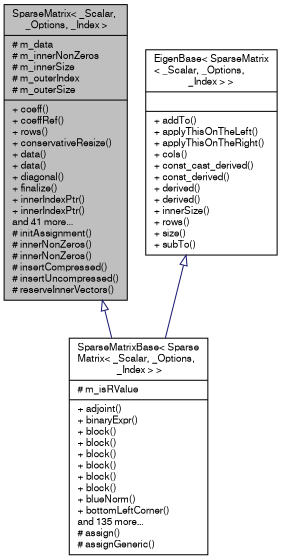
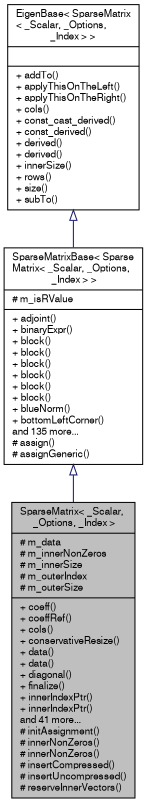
node "SparseMatrix< _Scalar,": text "+ rows()" -> "+ cols()"
edge "SparseMatrixBase< Sparse" -> "SparseMatrix< _Scalar,": reversed
